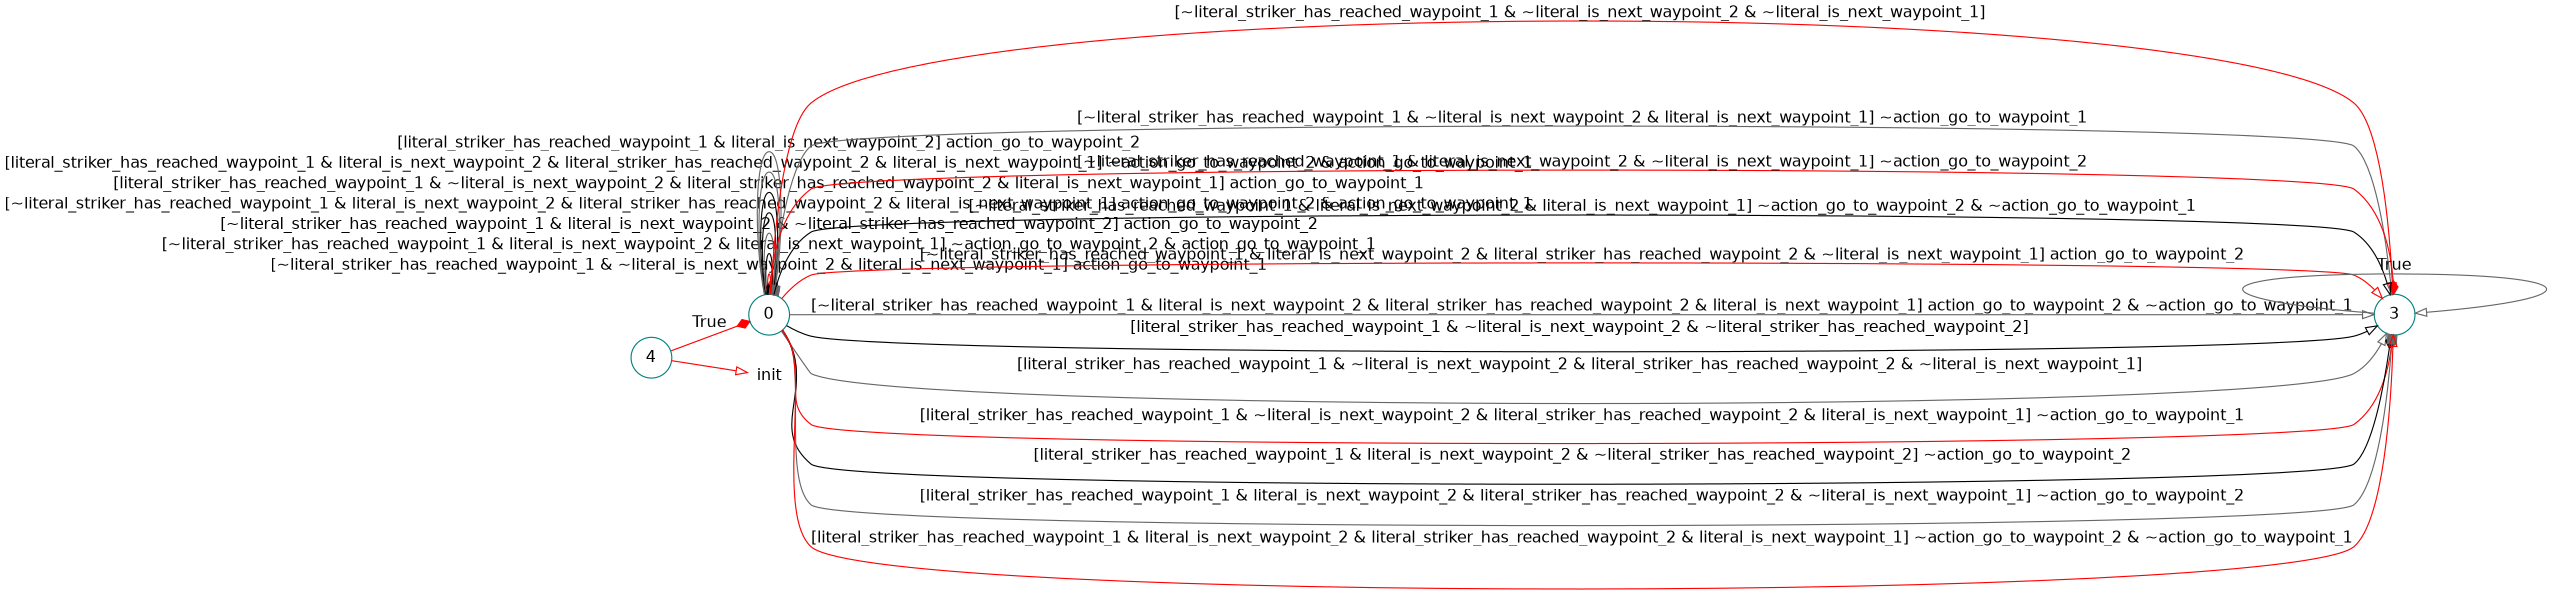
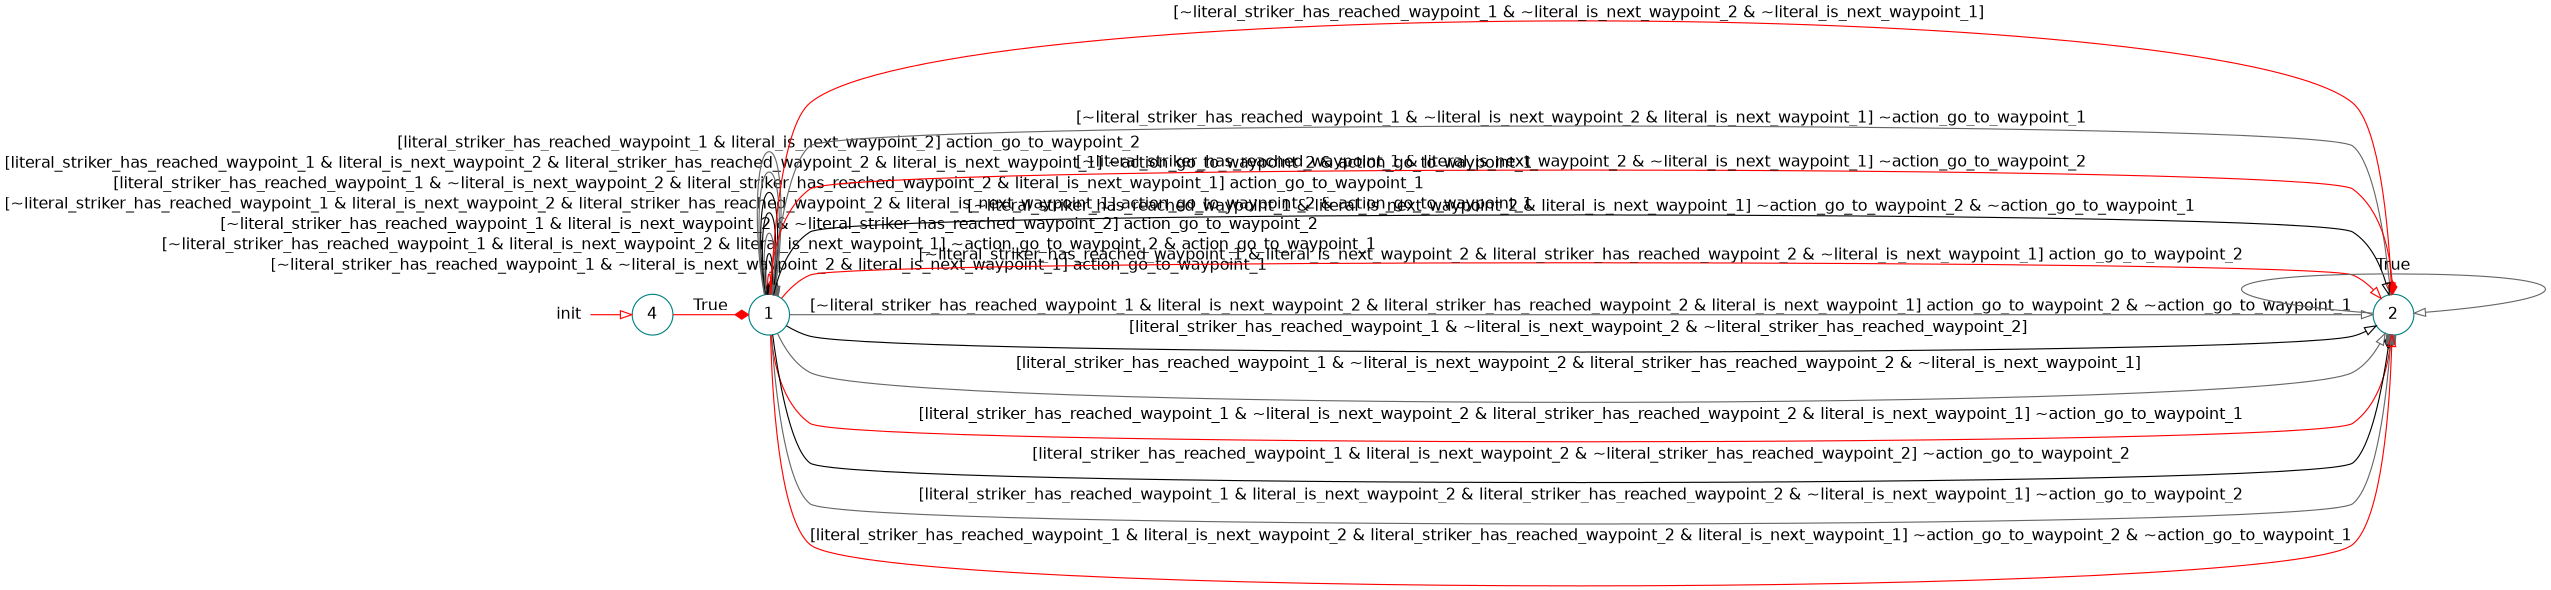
node "0": label "0" -> "1"
node "3": label "3" -> "2"
edge "4" -> "init": reversed
